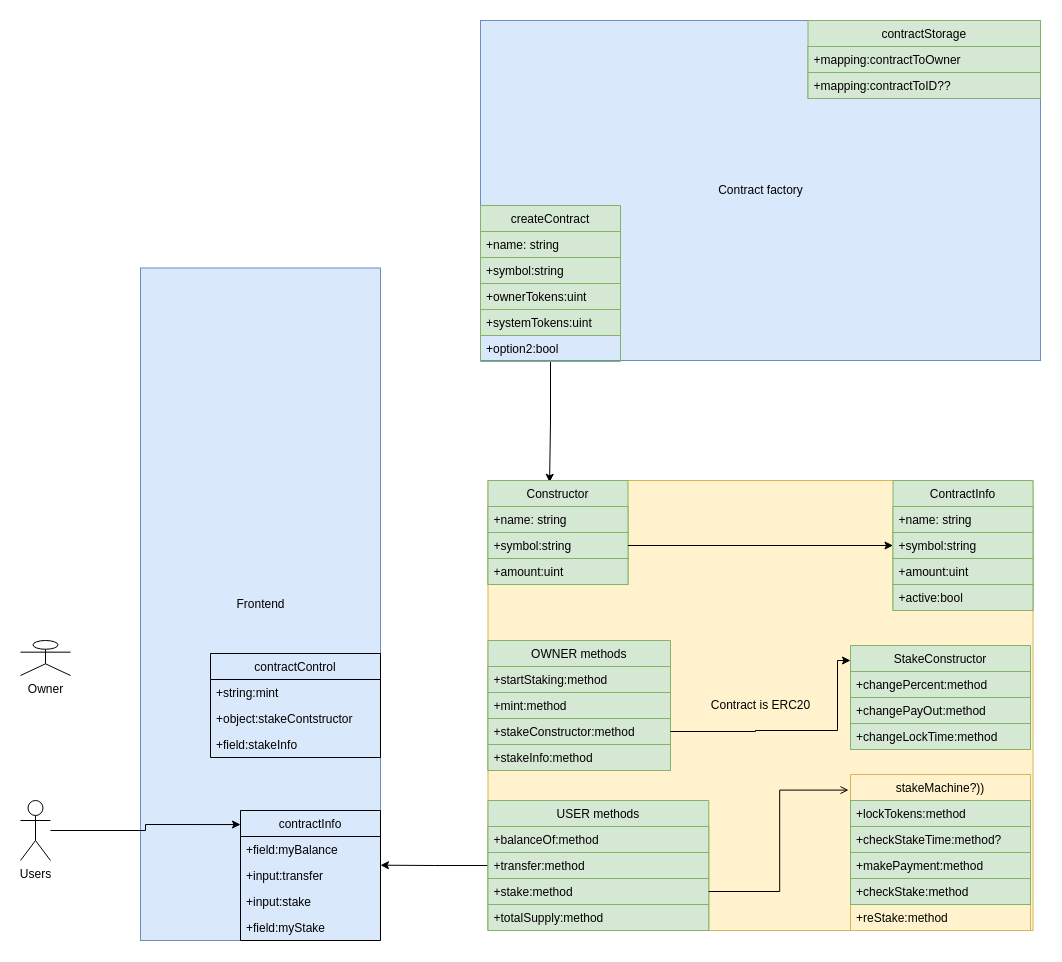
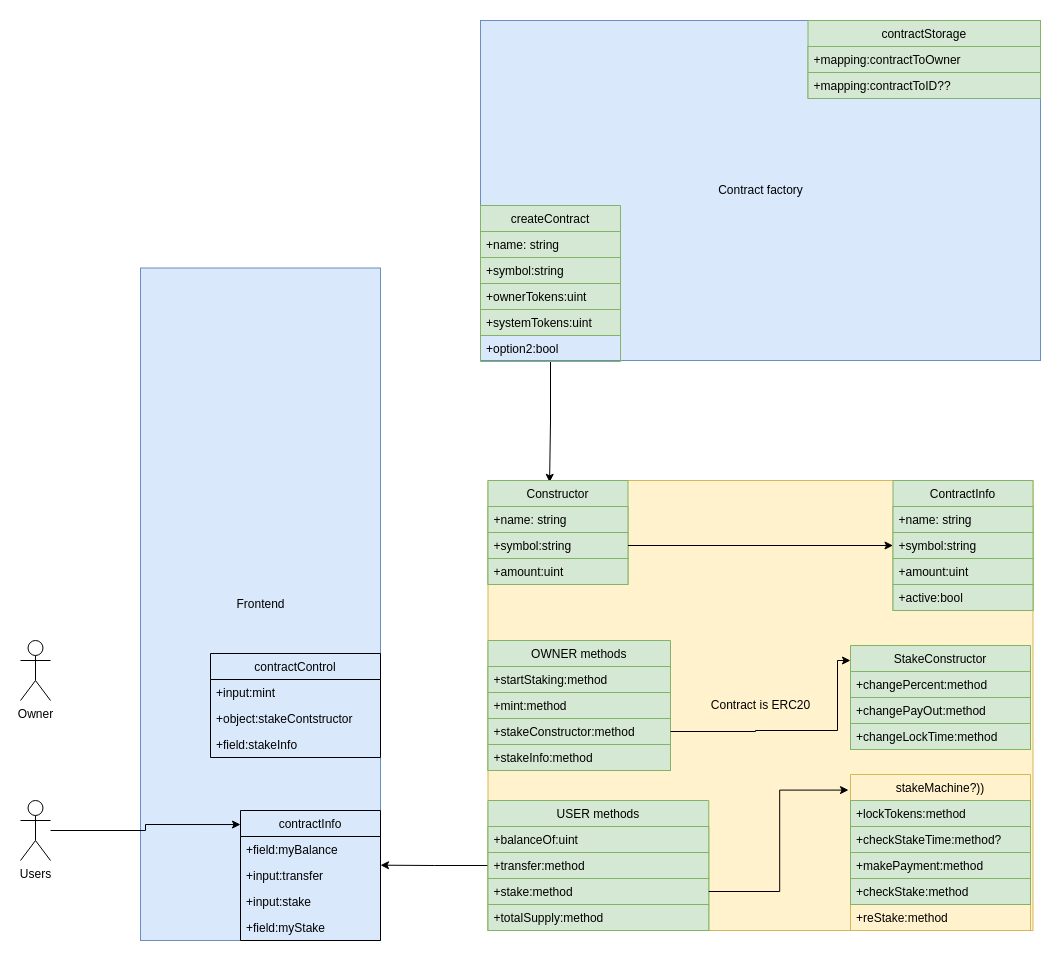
node "Owner": size 50x35 -> 30x60
node "+string:mint": label "+string:mint" -> "+input:mint"
edge "+stake:method" -> "stakeMachine?))": arrowhead open -> classic
node "+balanceOf:method": label "+balanceOf:method" -> "+balanceOf:uint"
